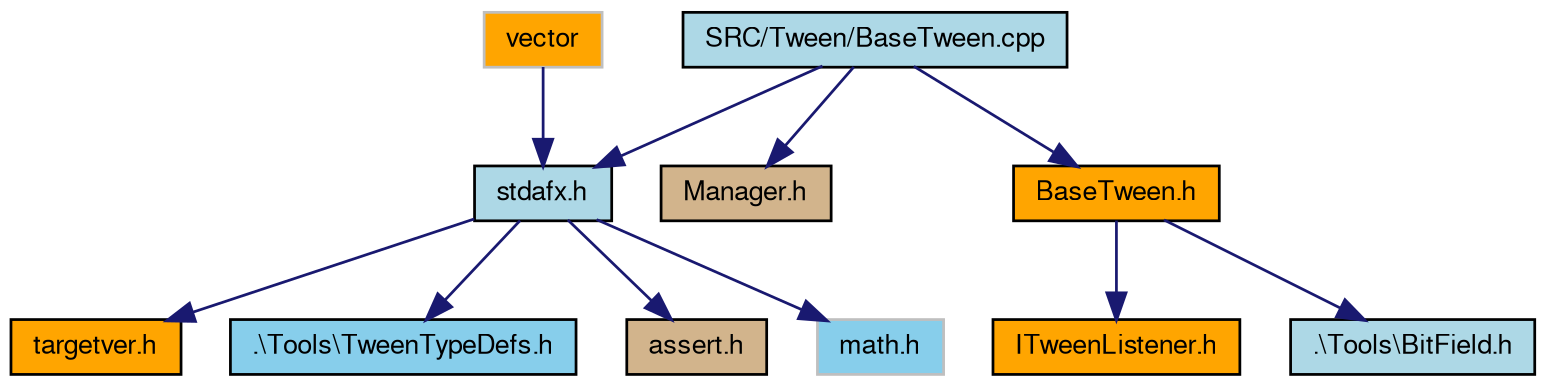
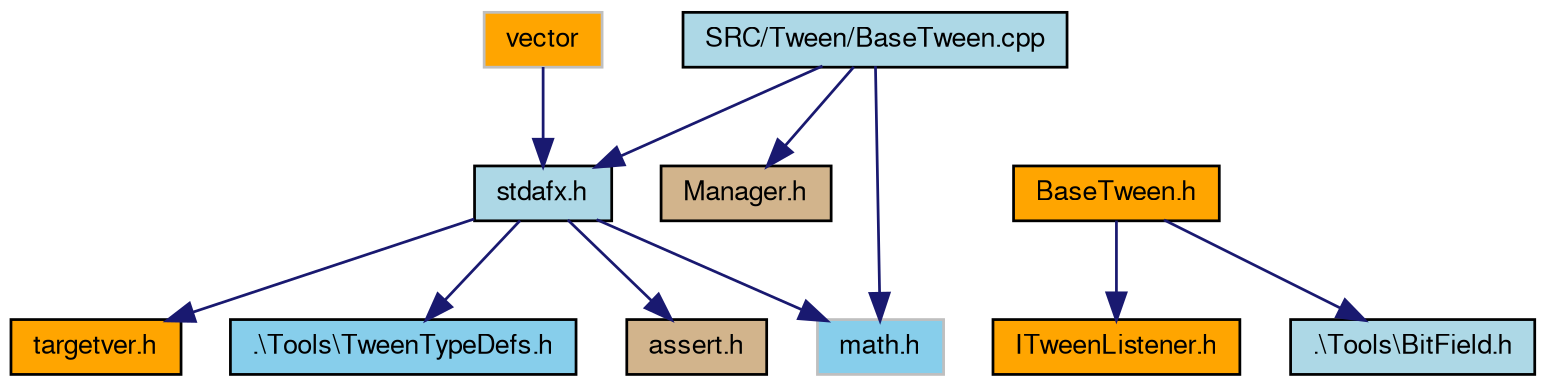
edge "SRC/Tween/BaseTween.cpp" -> "BaseTween.h": now "SRC/Tween/BaseTween.cpp" -> "math.h"
